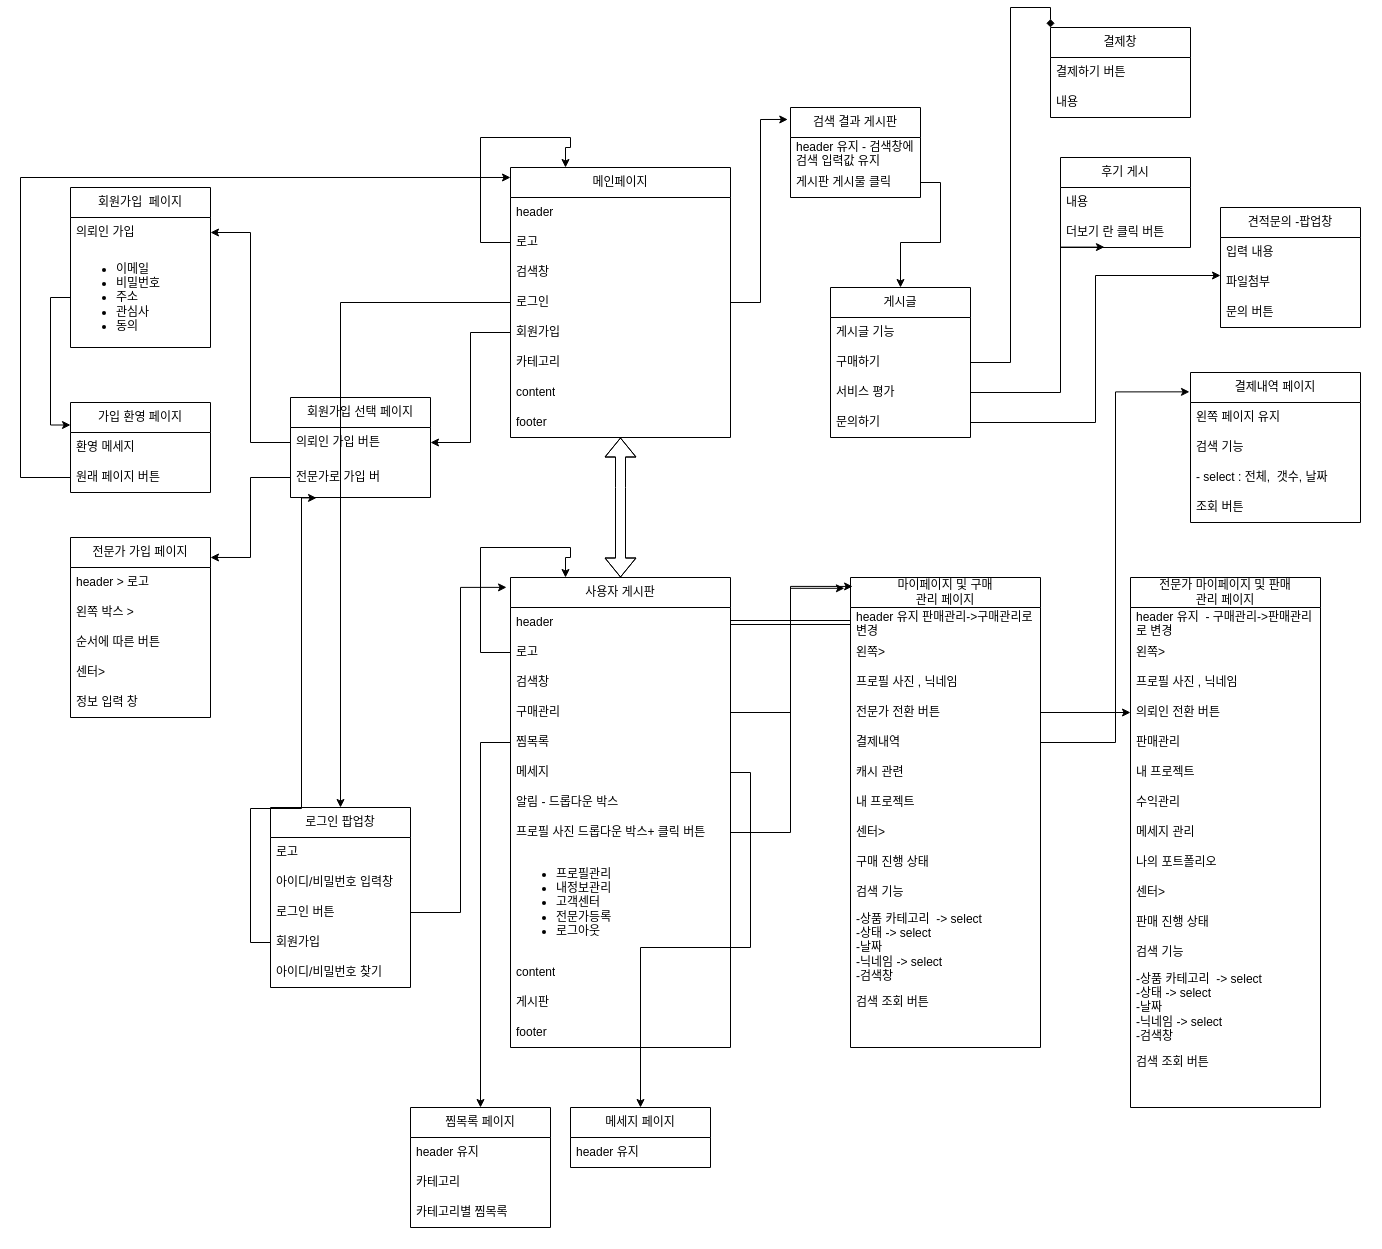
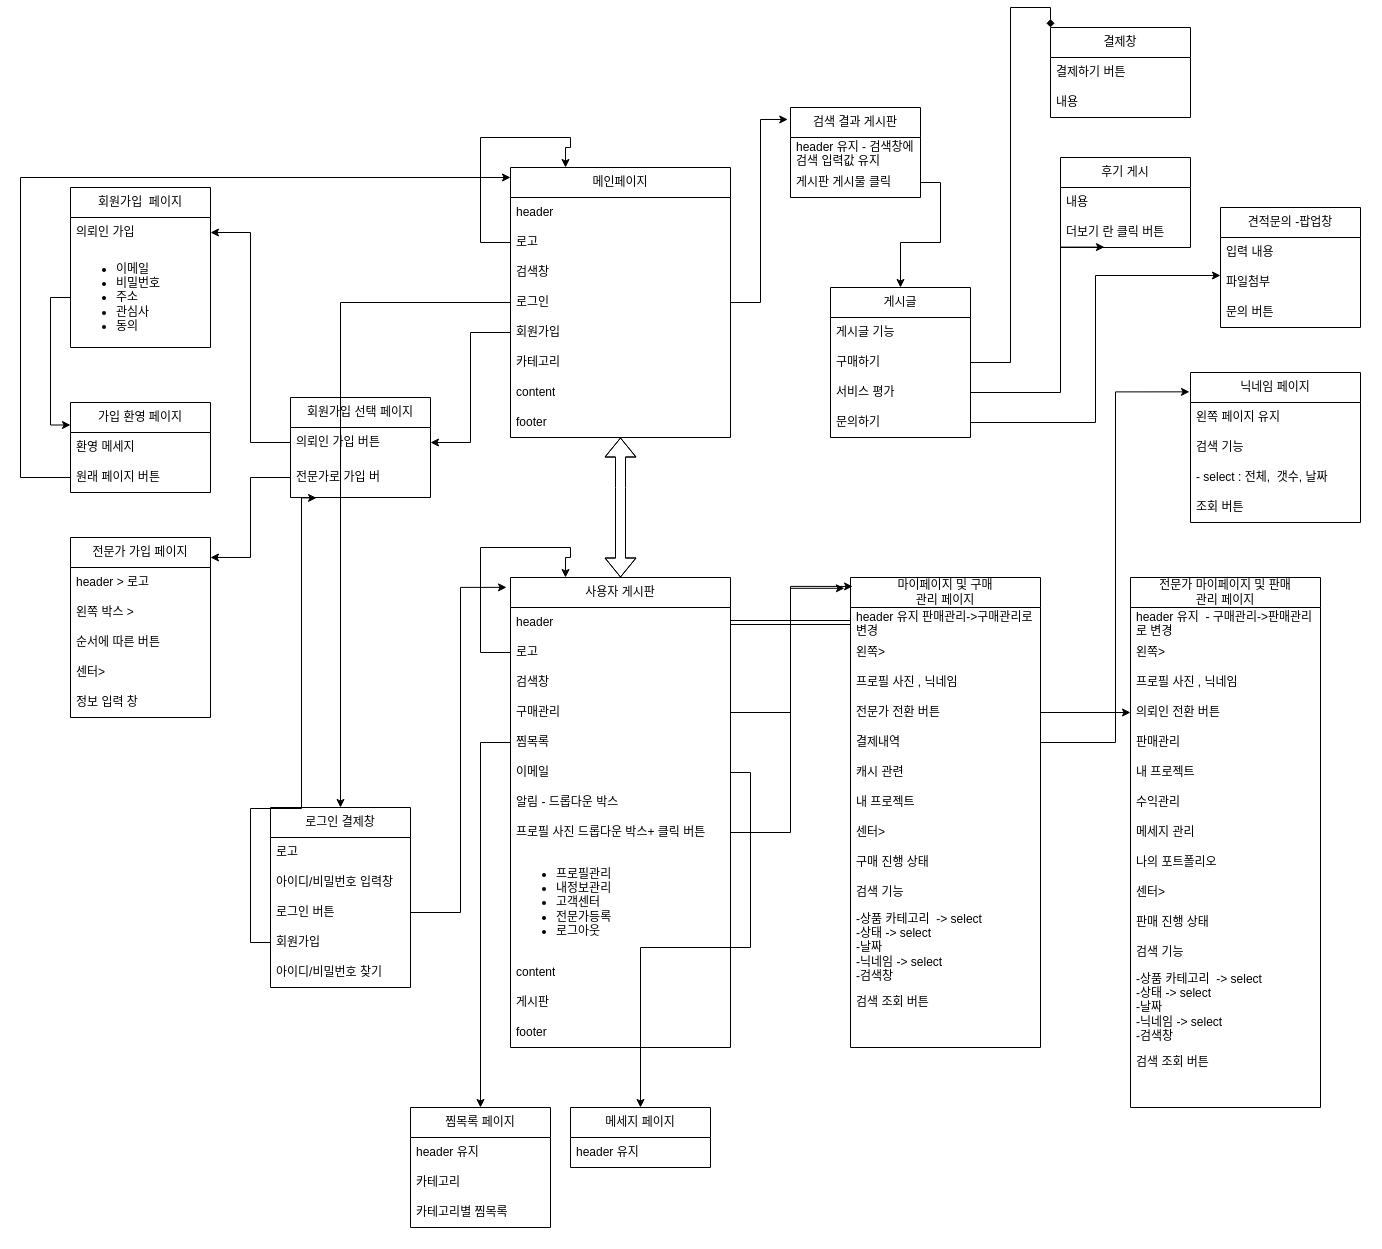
node "결제내역 페이지": label "결제내역 페이지" -> "닉네임 페이지"
node "메세지": label "메세지" -> "이메일"
node "로그인 팝업창": label "로그인 팝업창" -> "로그인 결제창"
